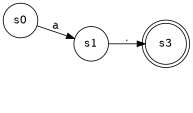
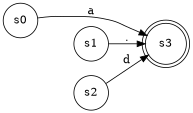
edge "s0" -> "s1": now "s0" -> "s3"
node "s2": added
